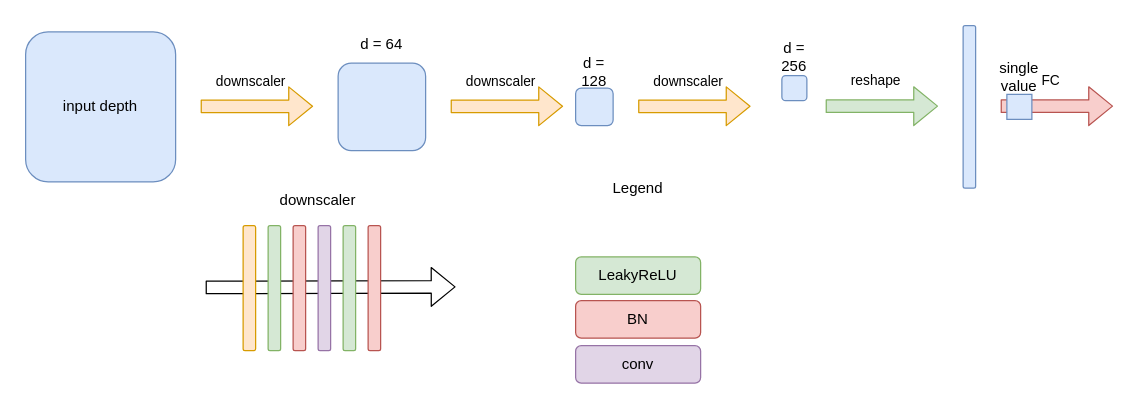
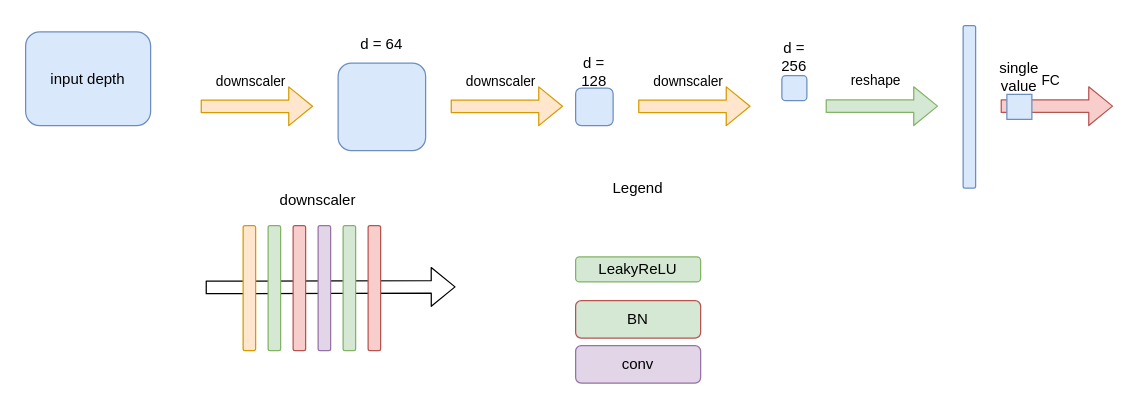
node "input depth": size 150x150 -> 125x94
node "LeakyReLU": size 125x38 -> 125x25
node "BN": fillcolor #f8cecc -> #d5e8d4
